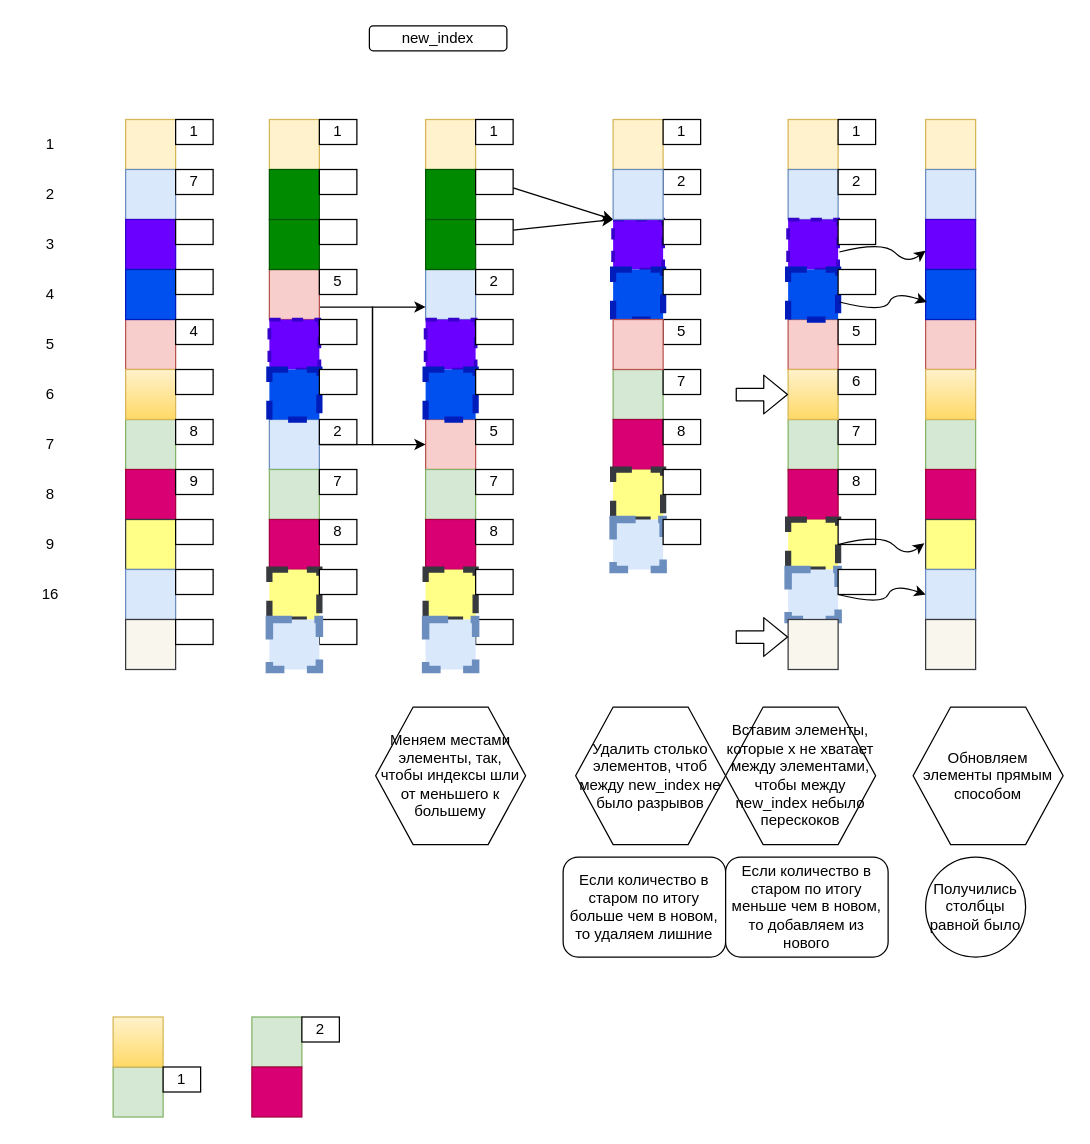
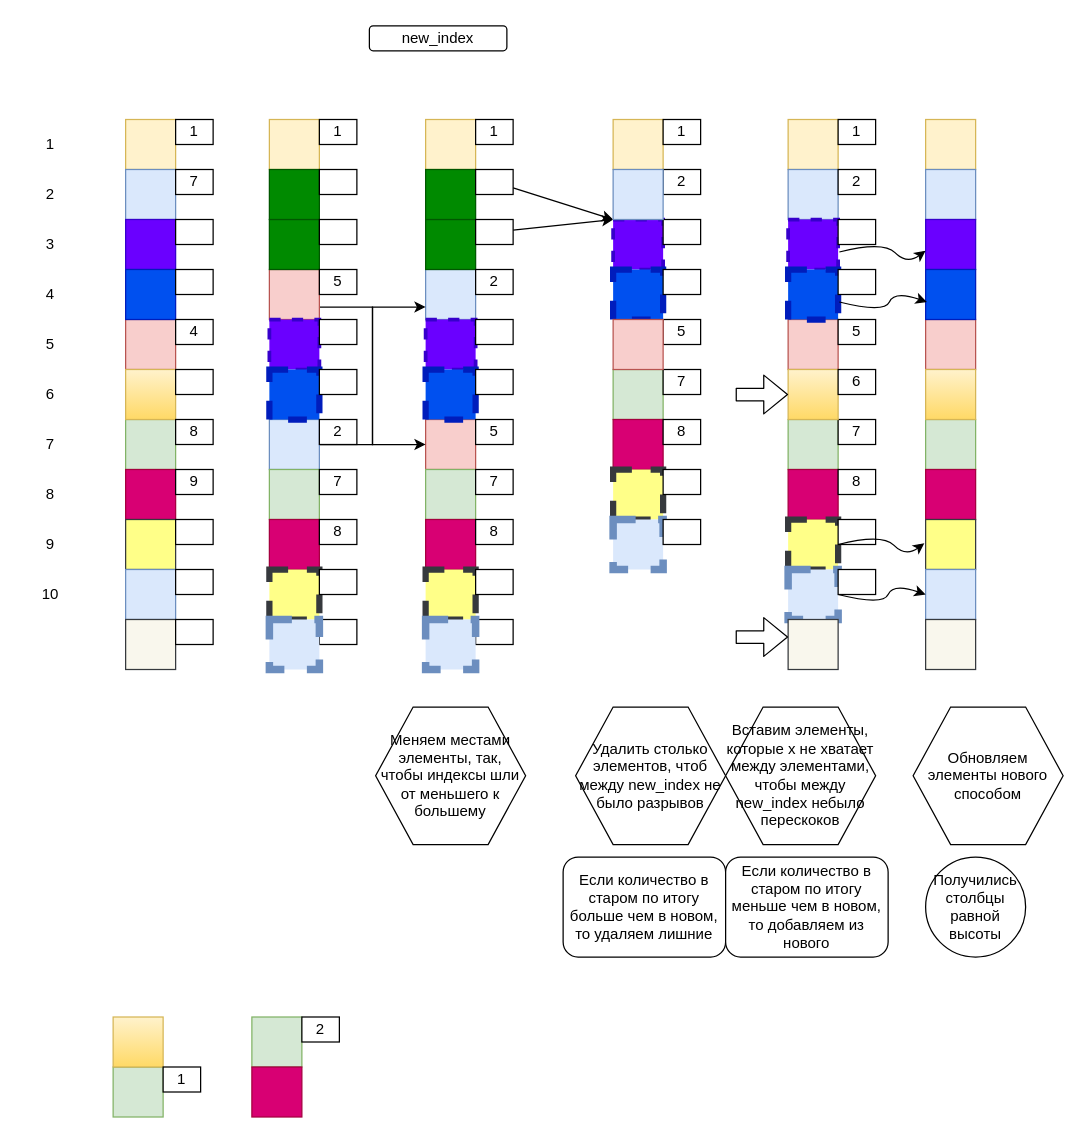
node "16": label "16" -> "10"
node "Обновляем элементы прямым способом": label "Обновляем элементы прямым способом" -> "Обновляем элементы нового способом"
node "Получились столбцы равной было": label "Получились столбцы равной было" -> "Получились столбцы равной высоты"
